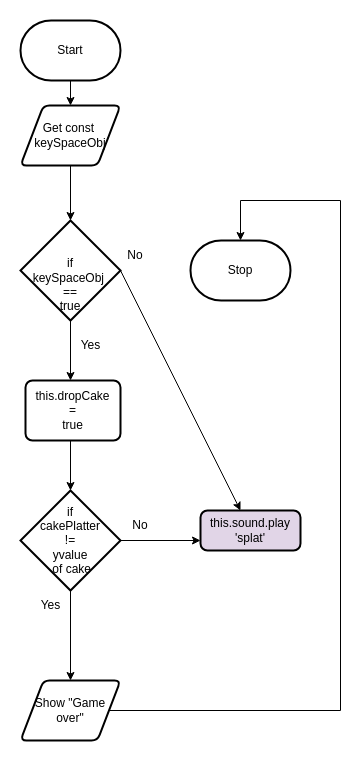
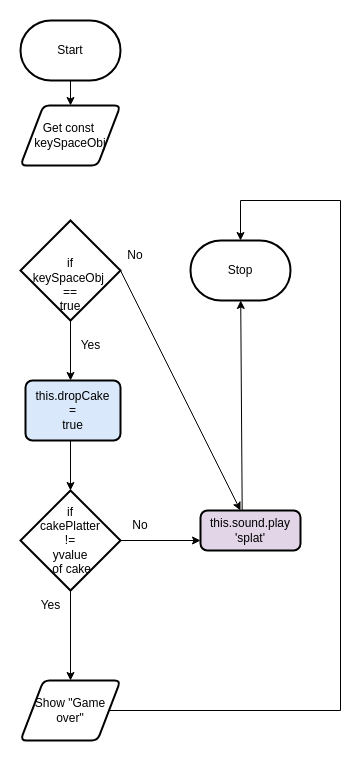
edge "Get const keySpaceObj" -> "if keySpaceObj == true": removed
edge "this.sound.play 'splat'" -> "Stop": added
node "this.dropCake = true": fillcolor #ffffff -> #dae8fc
